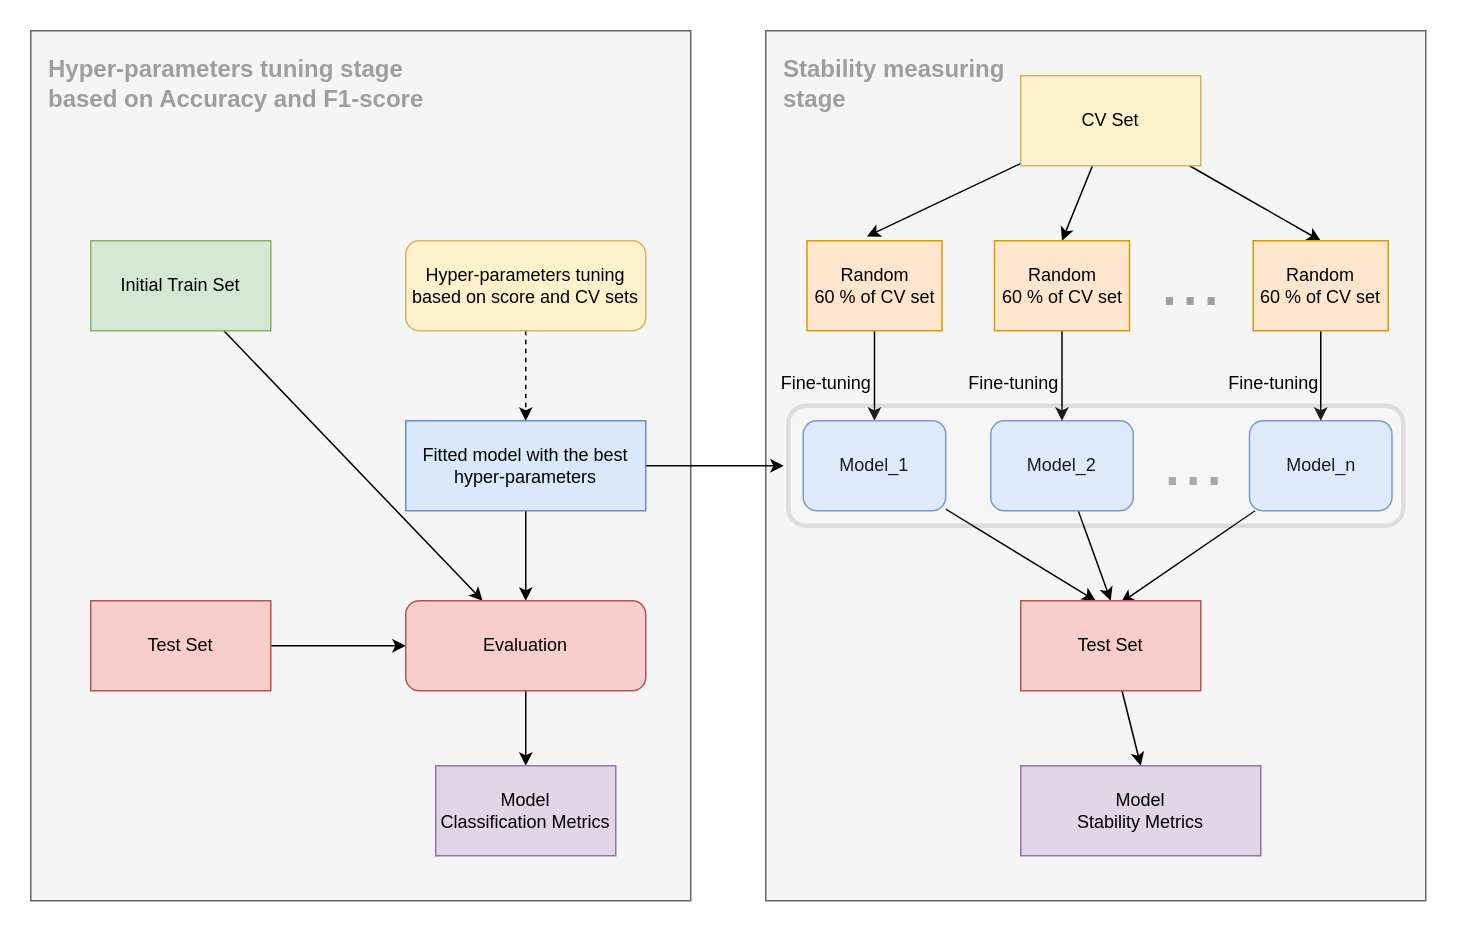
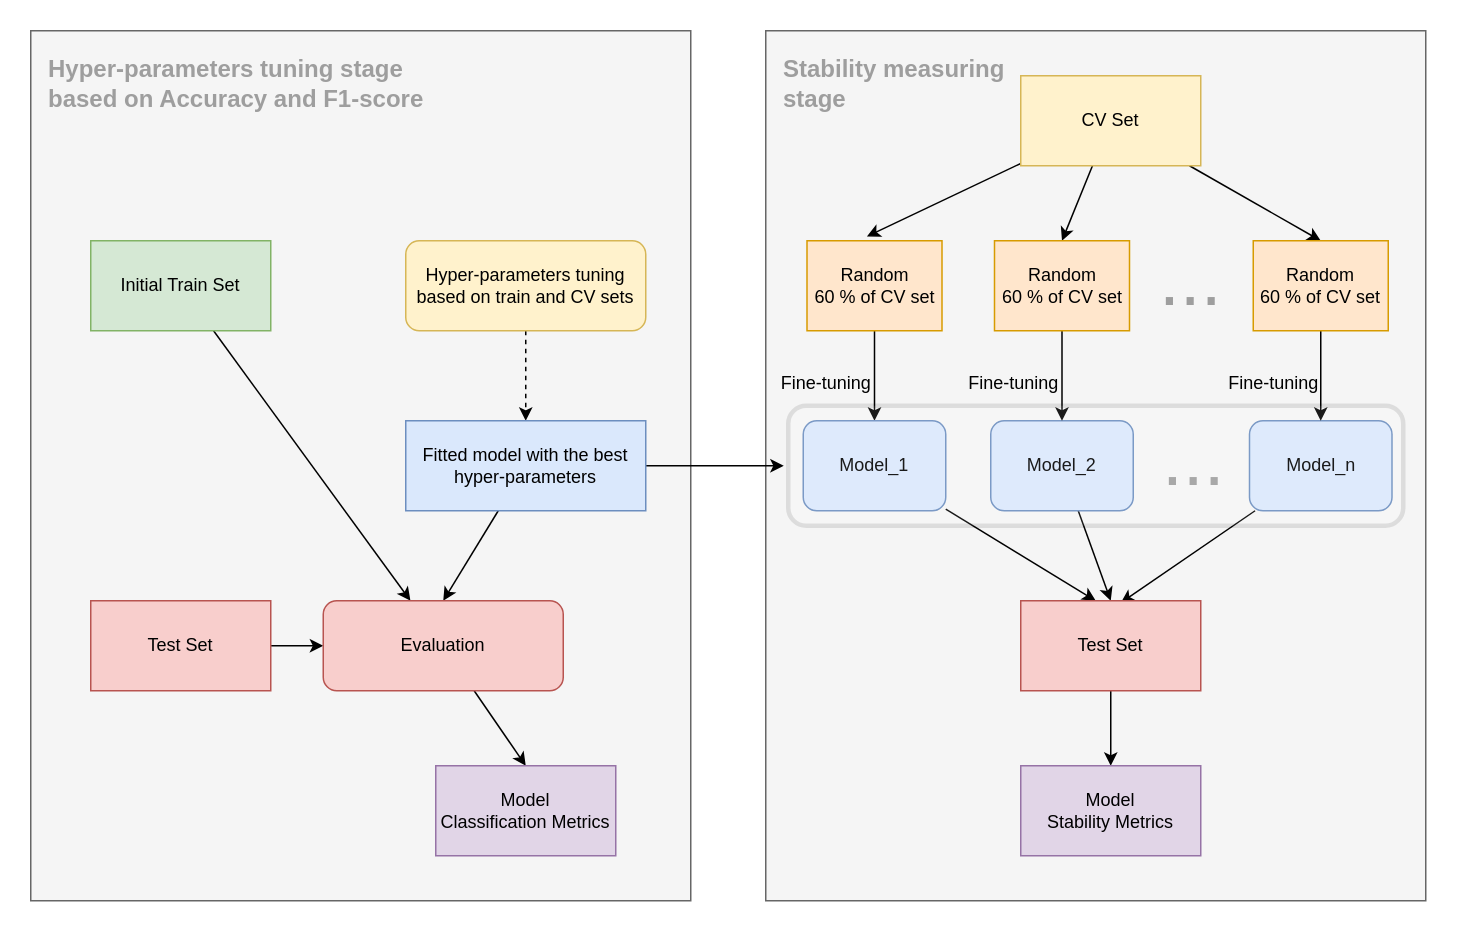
node "Hyper-parameters tuning based on score and CV sets": label "Hyper-parameters tuning based on score and CV sets" -> "Hyper-parameters tuning based on train and CV sets"
node "Evaluation": moved (526, 646) -> (443, 646)
node "Model Stability Metrics": size 240x90 -> 180x90
